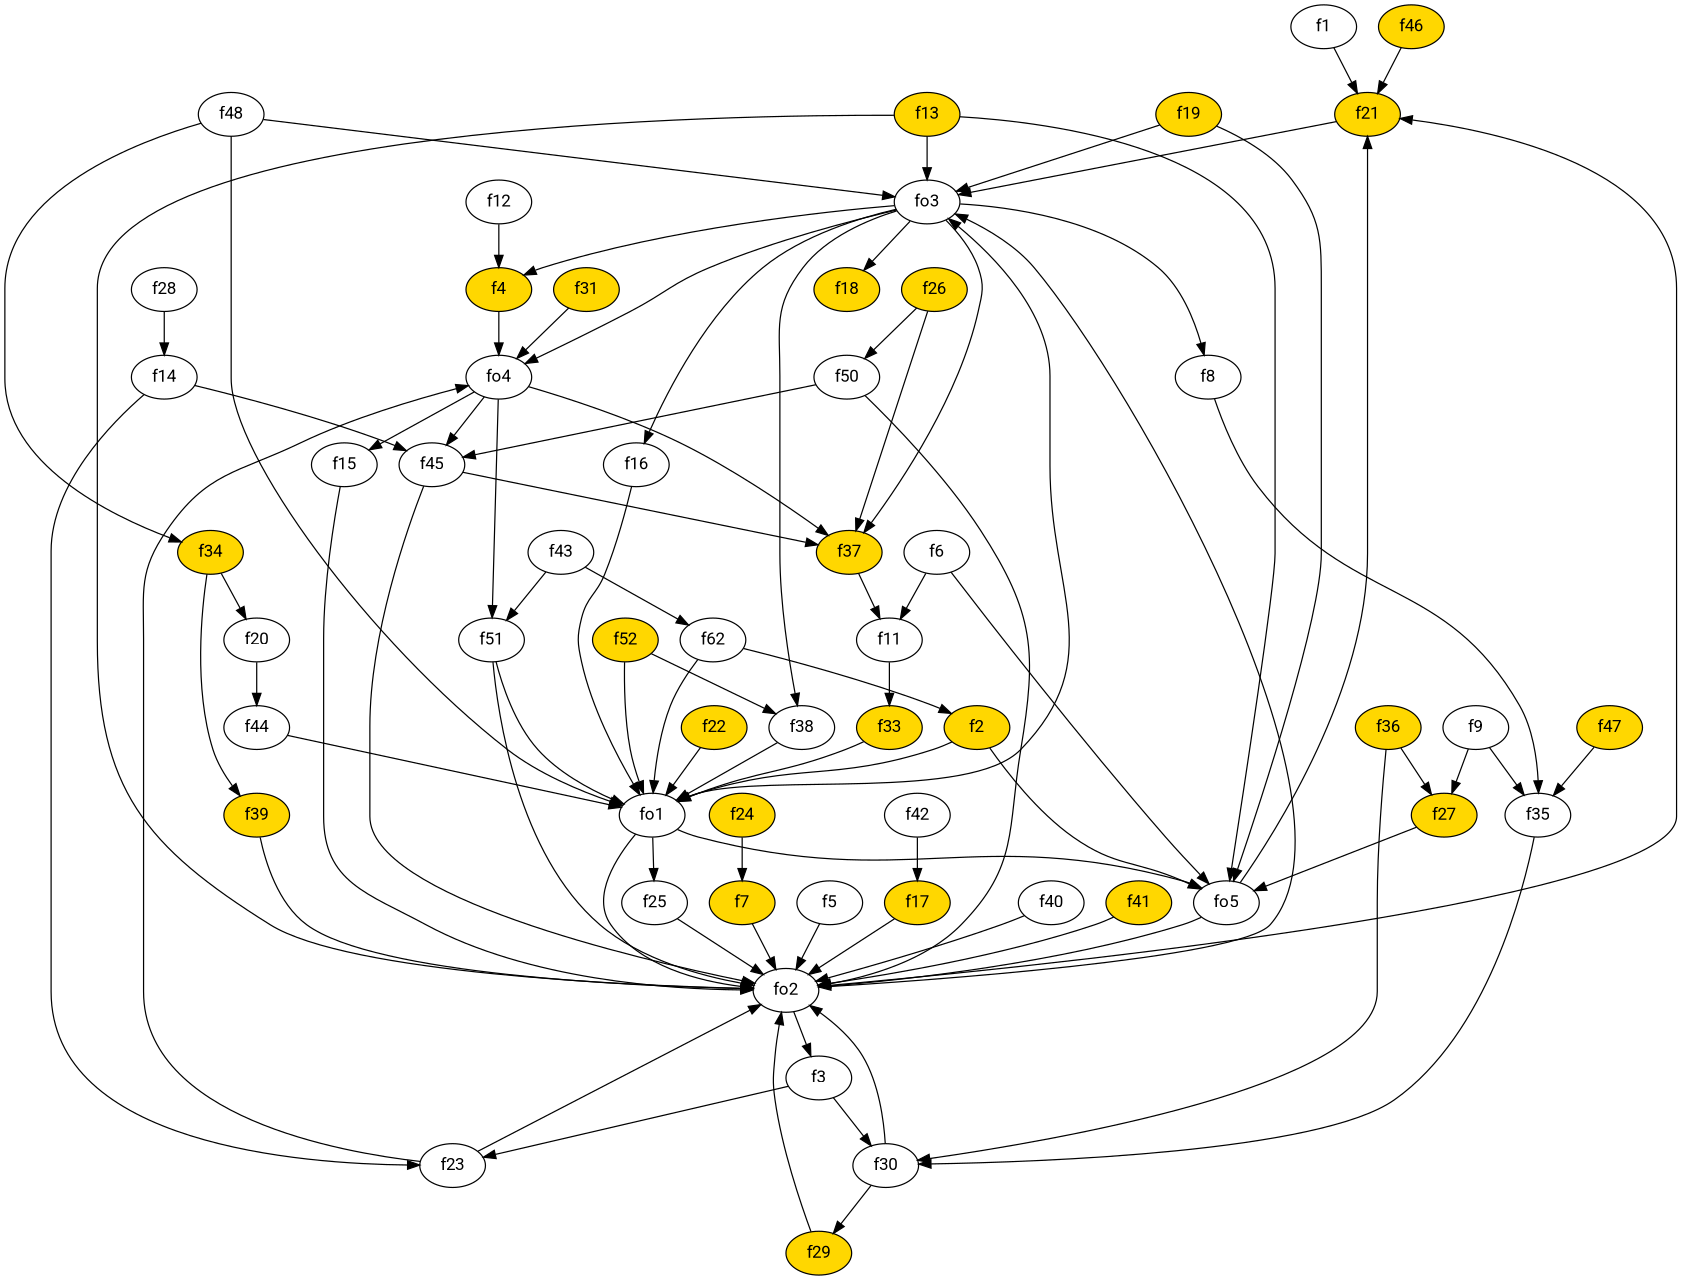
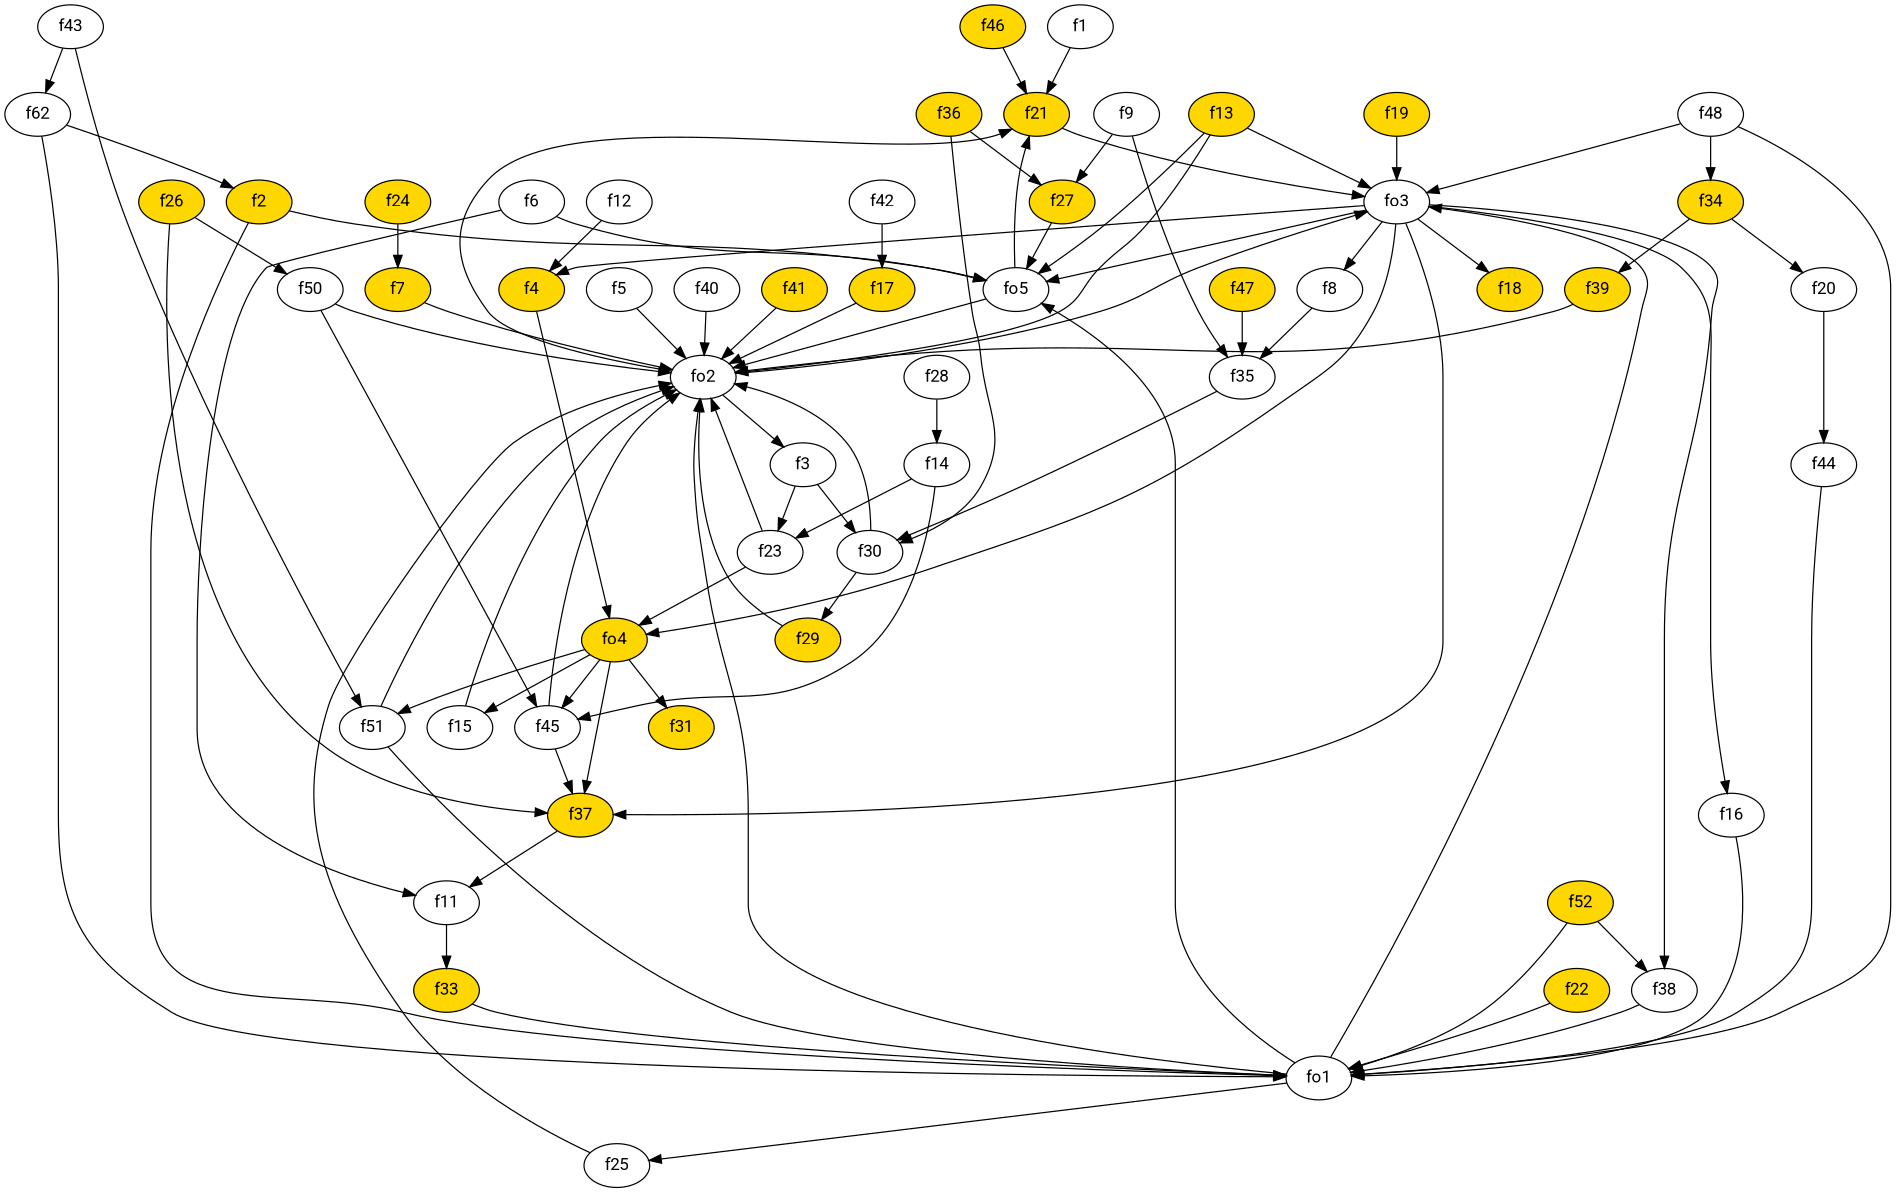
edge "f31" -> "fo4": reversed
node "fo4": fillcolor white -> gold
edge "f19" -> "fo5": now "fo3" -> "fo5"
